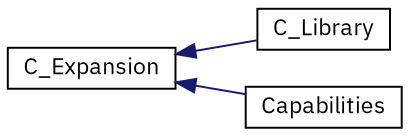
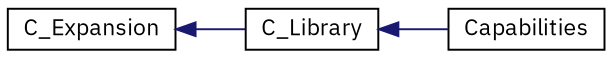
edge "Capabilities" -> "C_Expansion": now "Capabilities" -> "C_Library"
